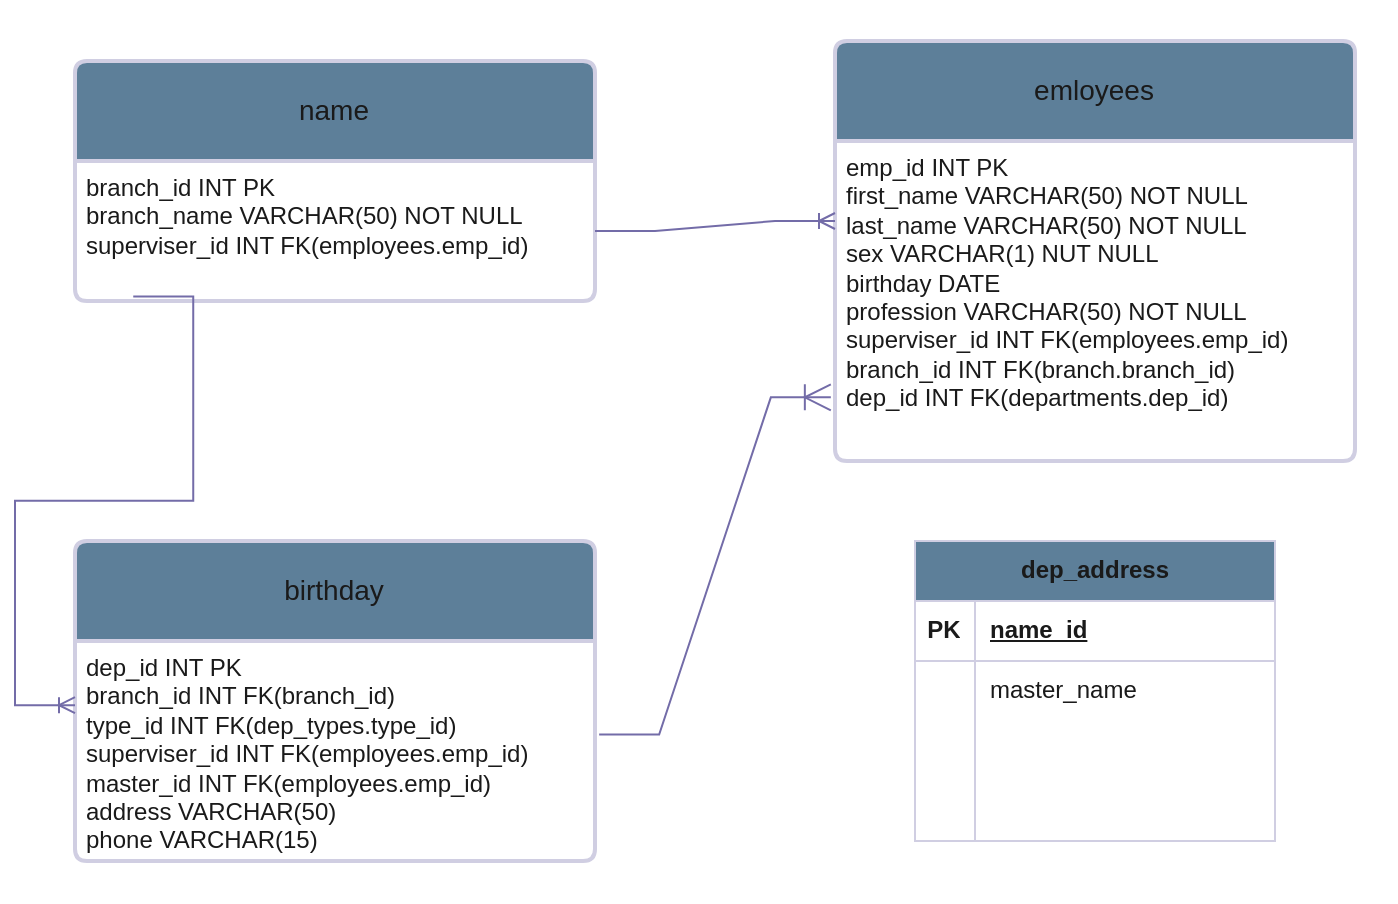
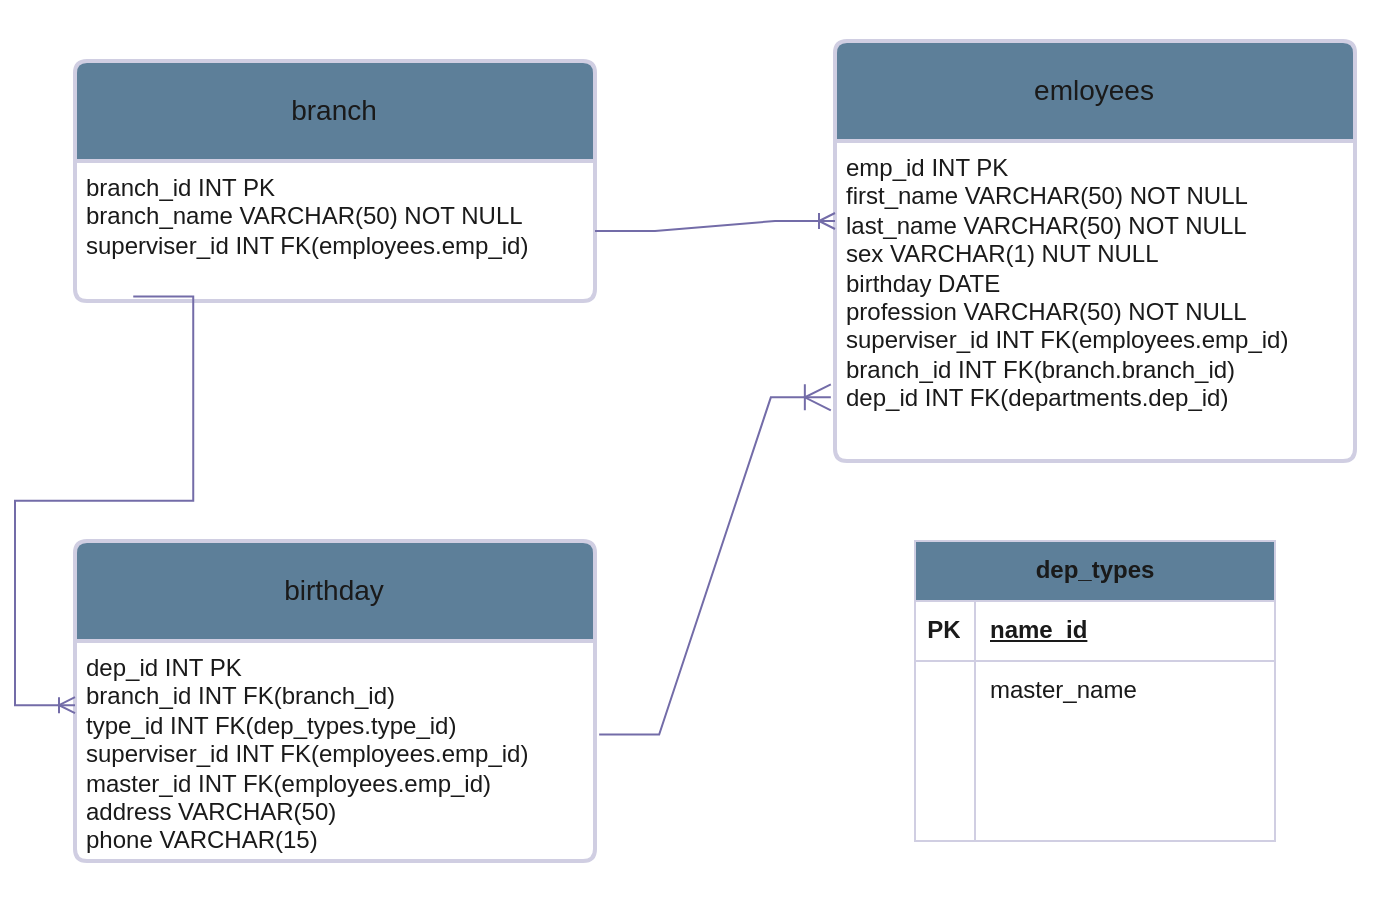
node "name": label "name" -> "branch"
node "dep_address": label "dep_address" -> "dep_types"
